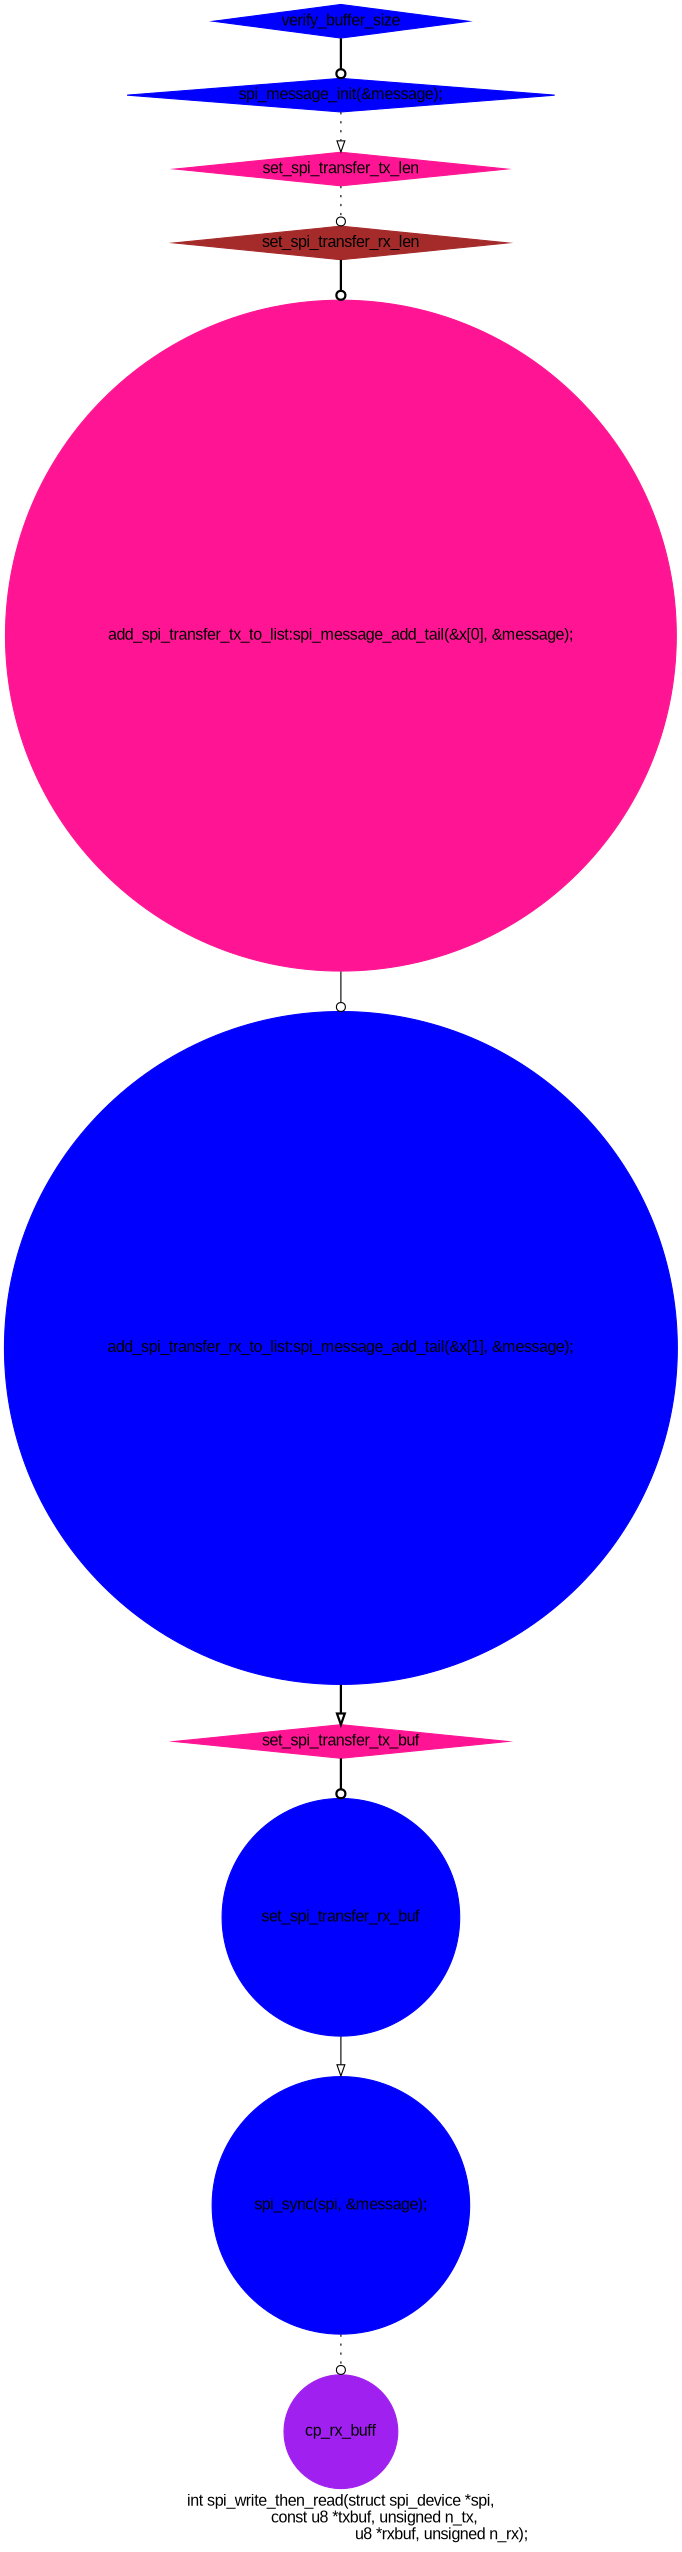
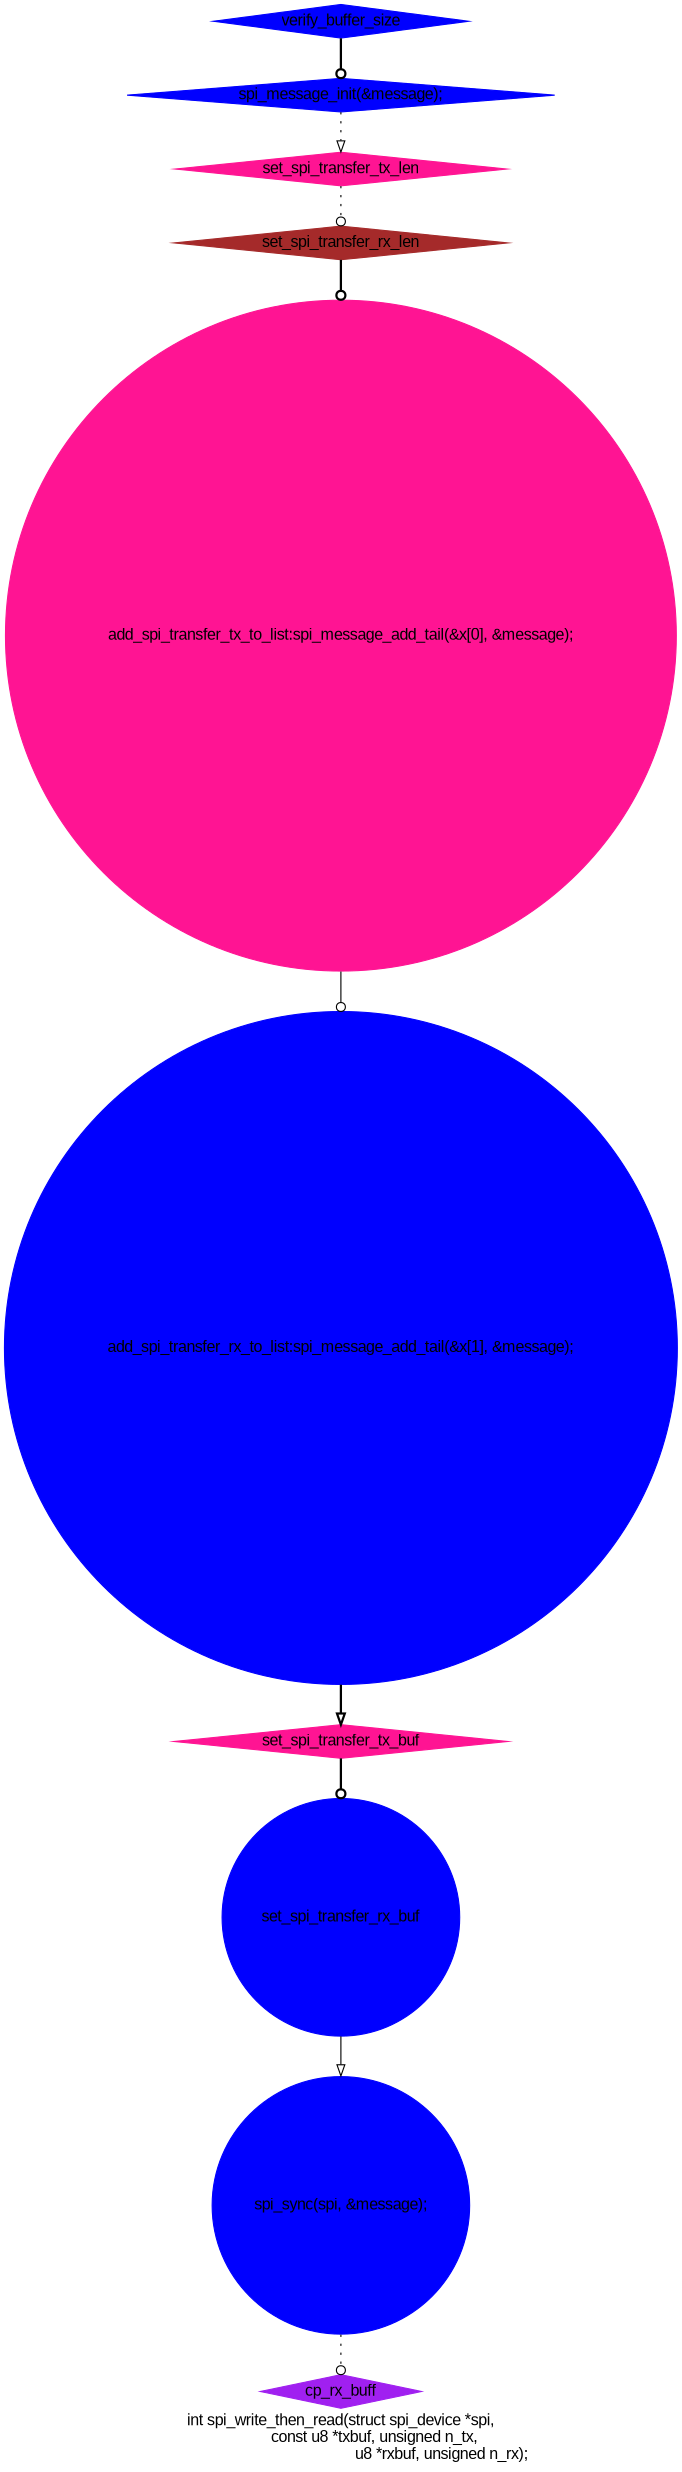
node "cp_rx_buff": shape circle -> diamond
